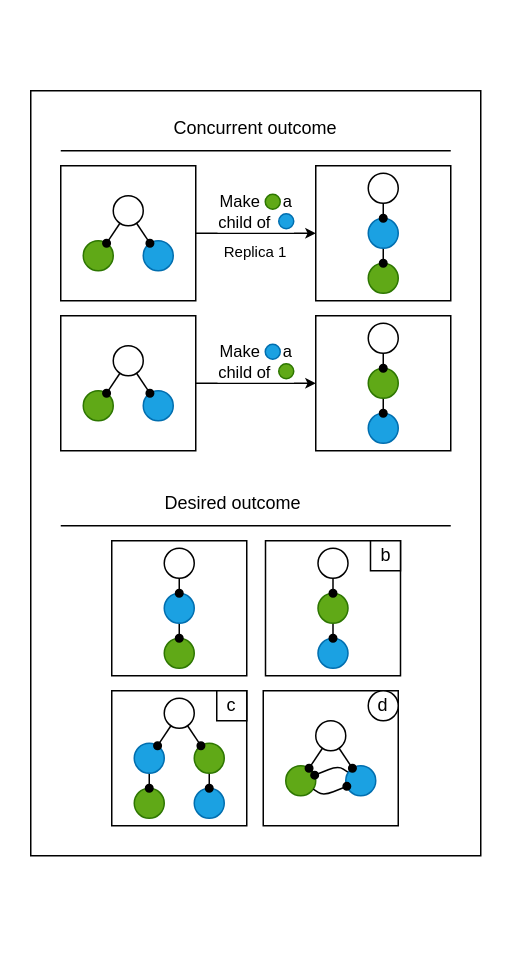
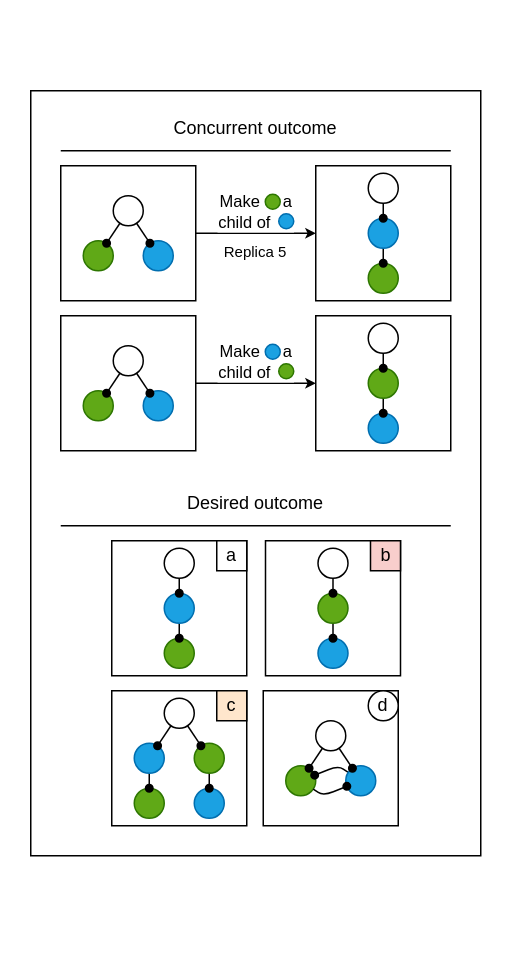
node "Replica 1": label "Replica 1" -> "Replica 5"
node "Desired outcome": moved (233, 503) -> (256, 503)
node "a": added
node "b": fillcolor #ffffff -> #f8cecc
node "c": fillcolor #ffffff -> #ffe6cc
